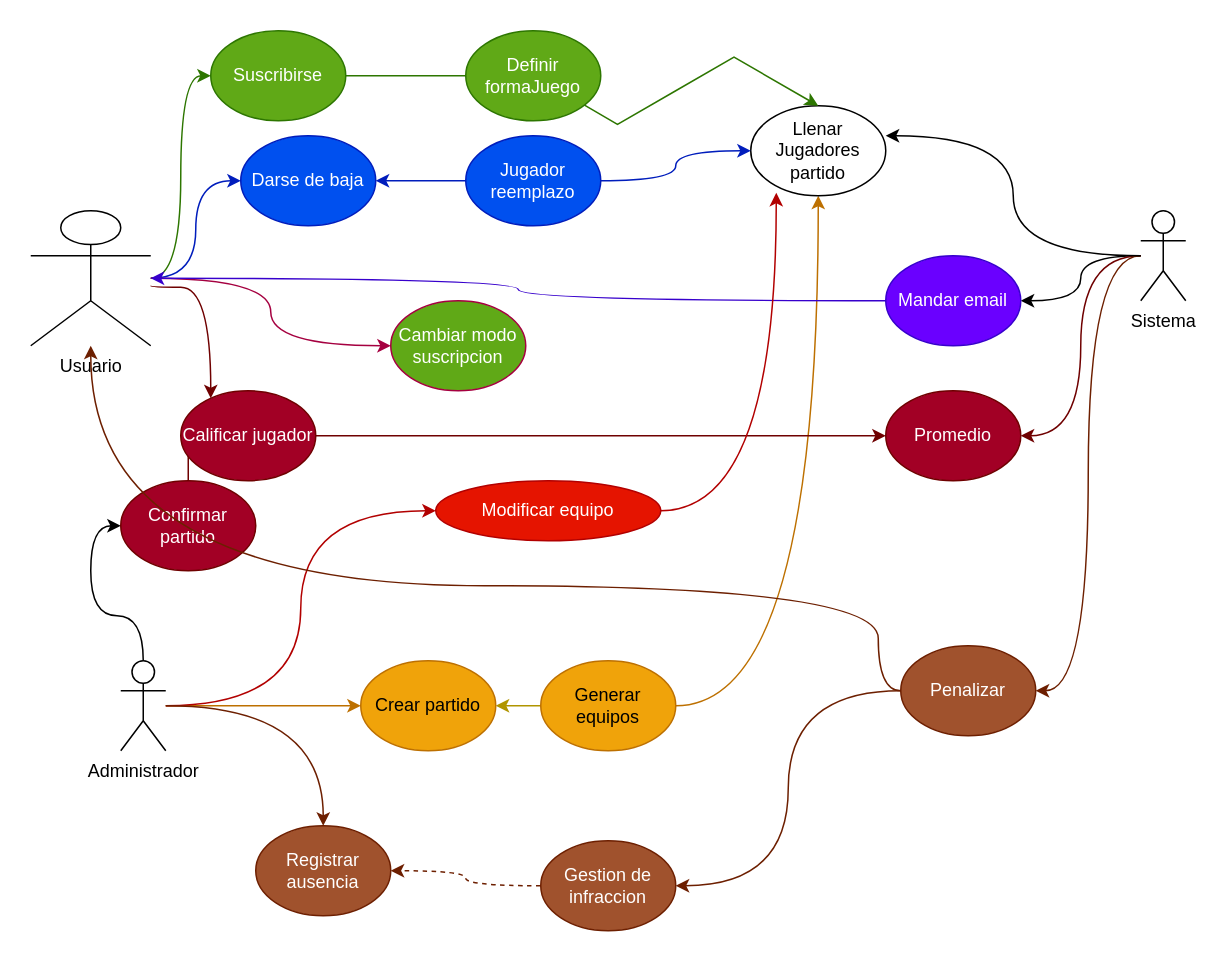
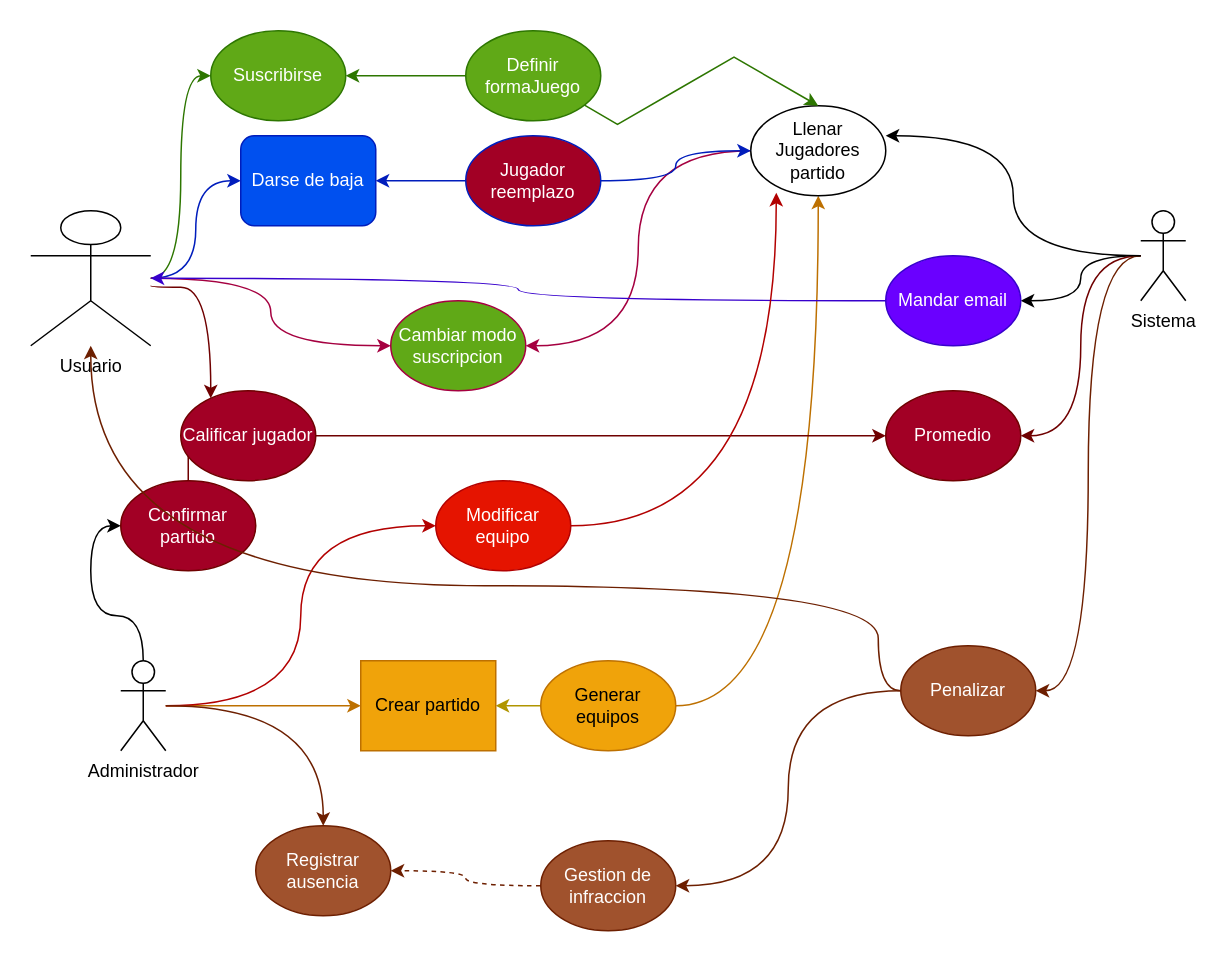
edge "Suscribirse" -- "Definir formaJuego": arrowhead none -> classic
node "Darse de baja": shape ellipse -> rounded rectangle
node "Jugador reemplazo": fillcolor #0050ef -> #a20025
edge "Llenar Jugadores partido" -> "Cambiar modo suscripcion": added
node "Modificar equipo": size 225x60 -> 135x90
node "Crear partido": shape ellipse -> rectangle
